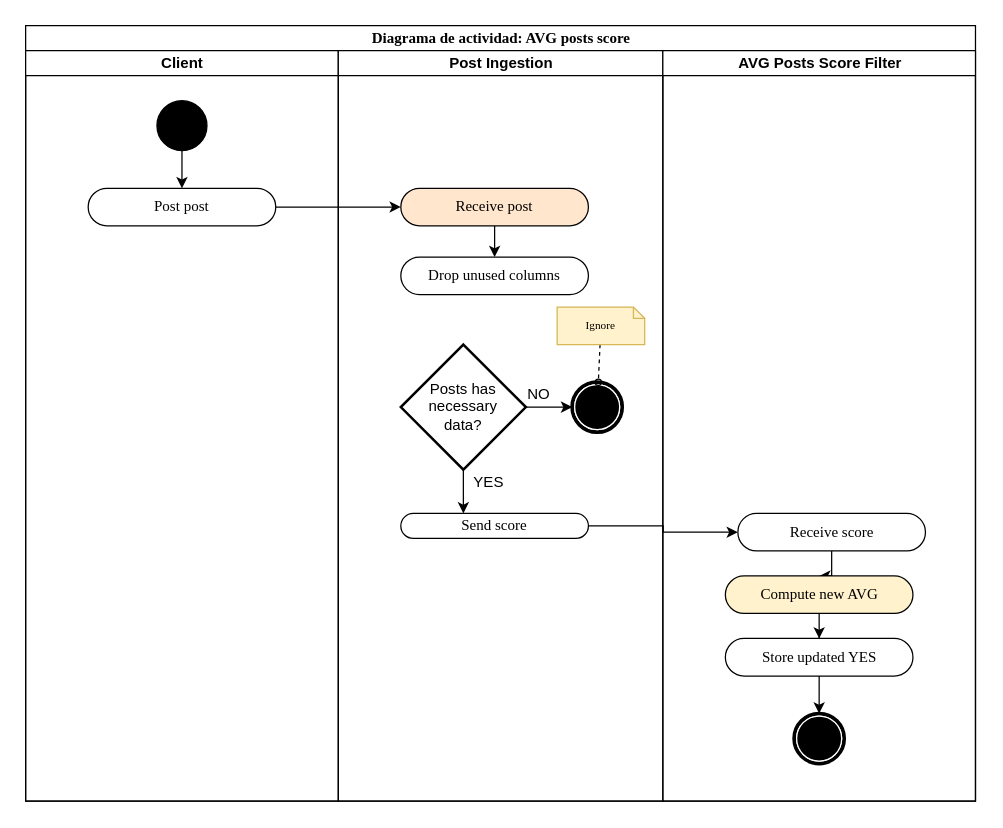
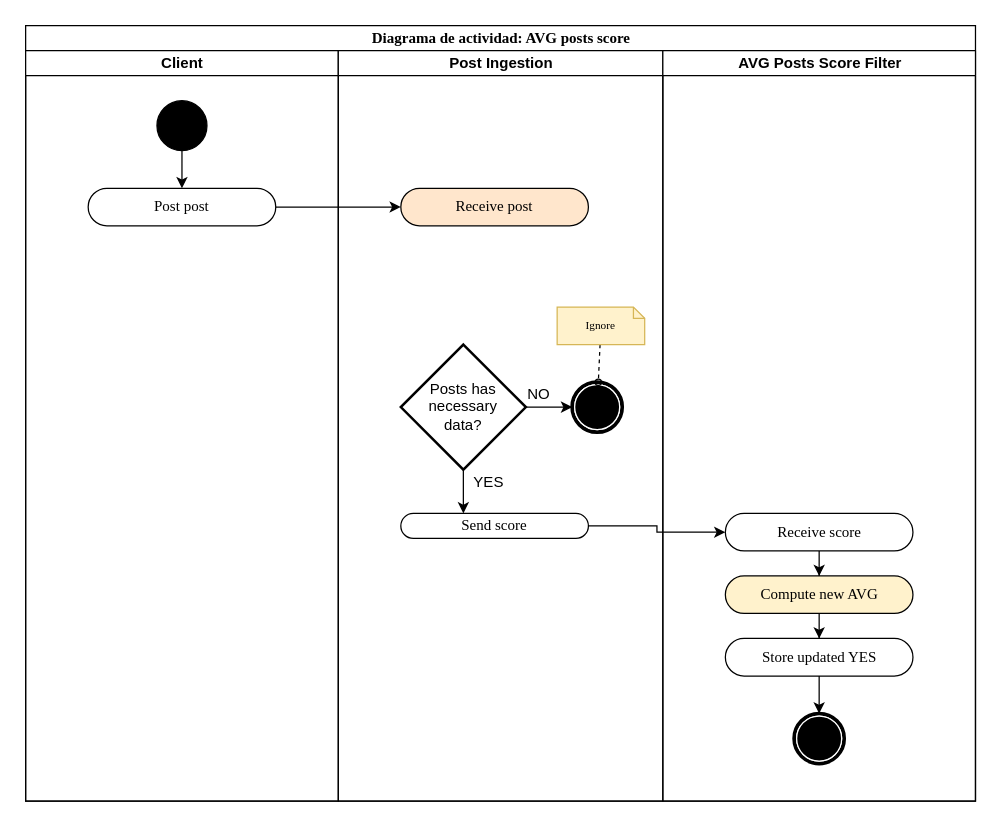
edge "Receive post" -> "Drop unused columns": removed
node "Drop unused columns": removed
node "Receive score": moved (831, 532) -> (819, 532)
